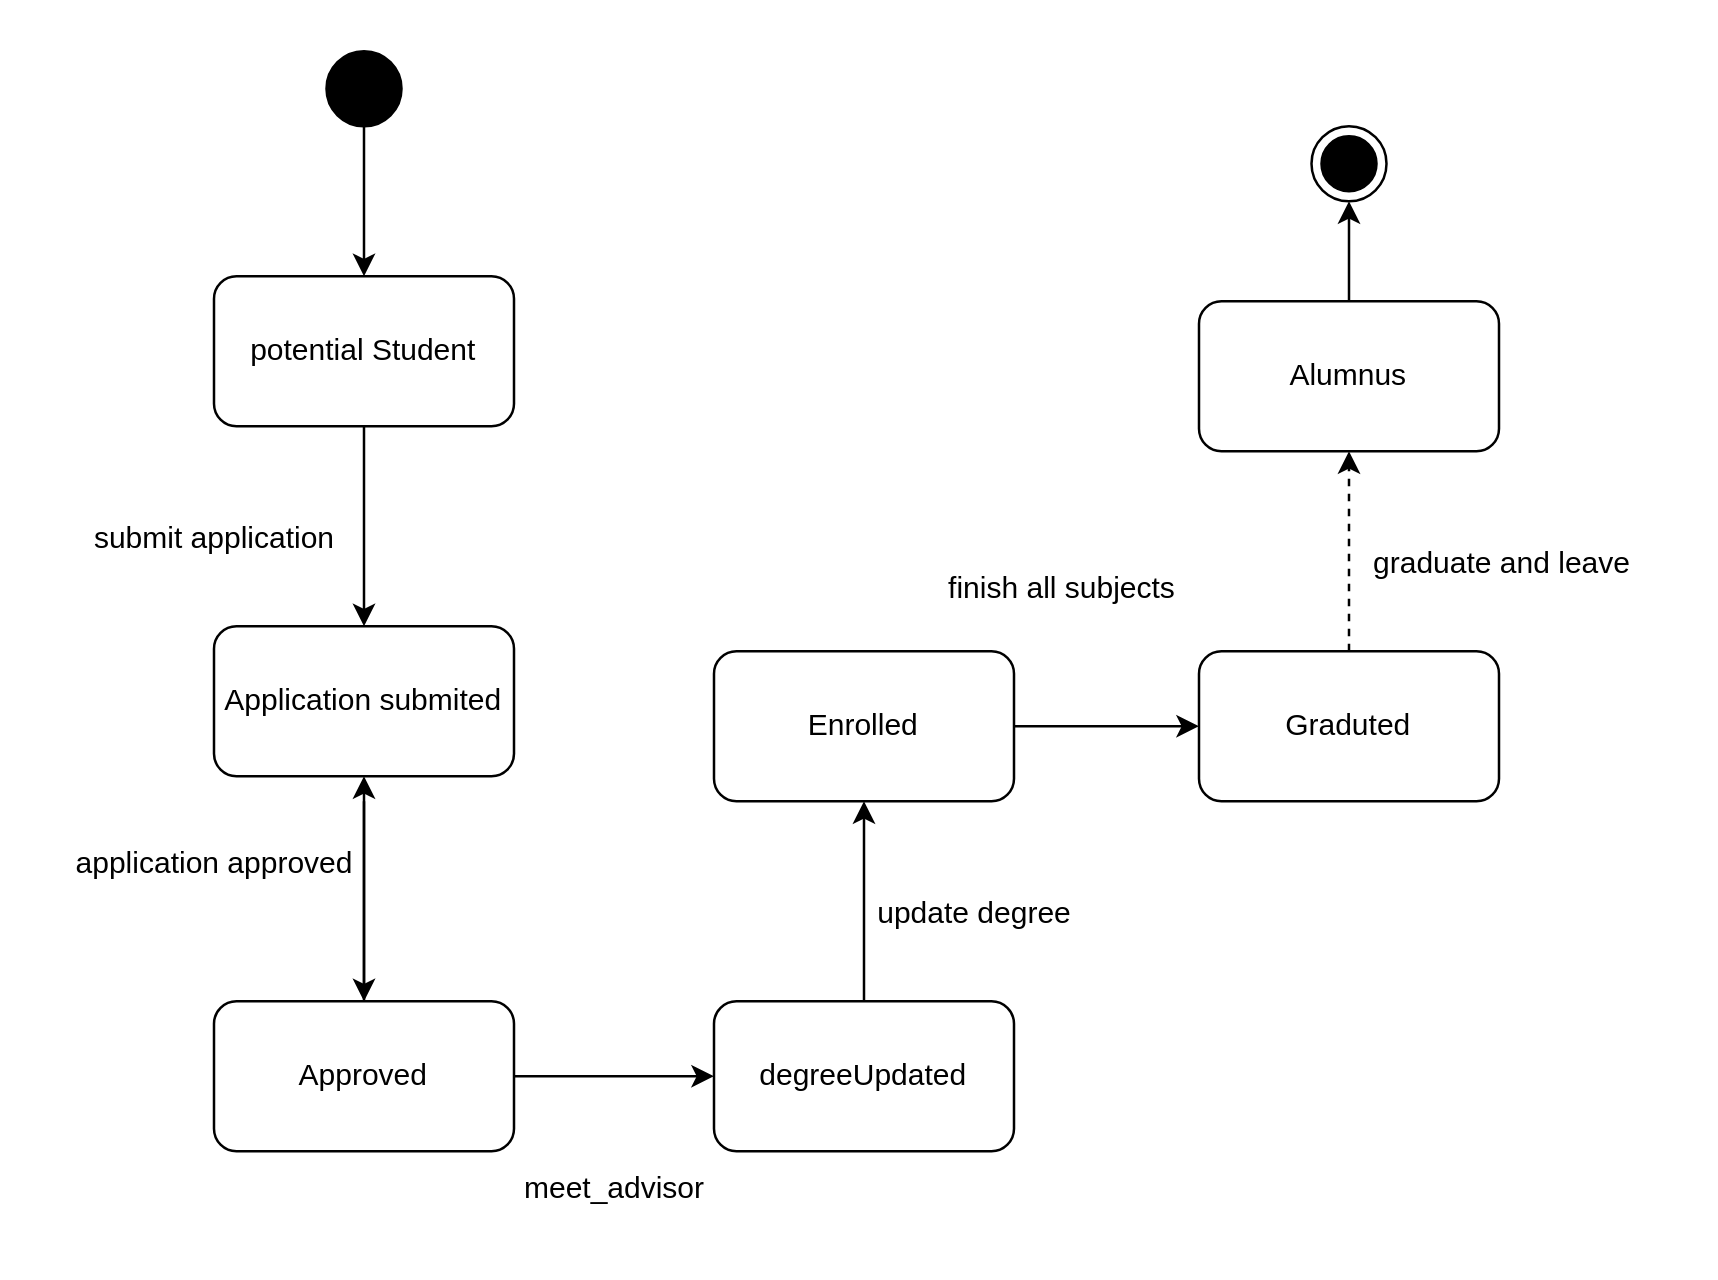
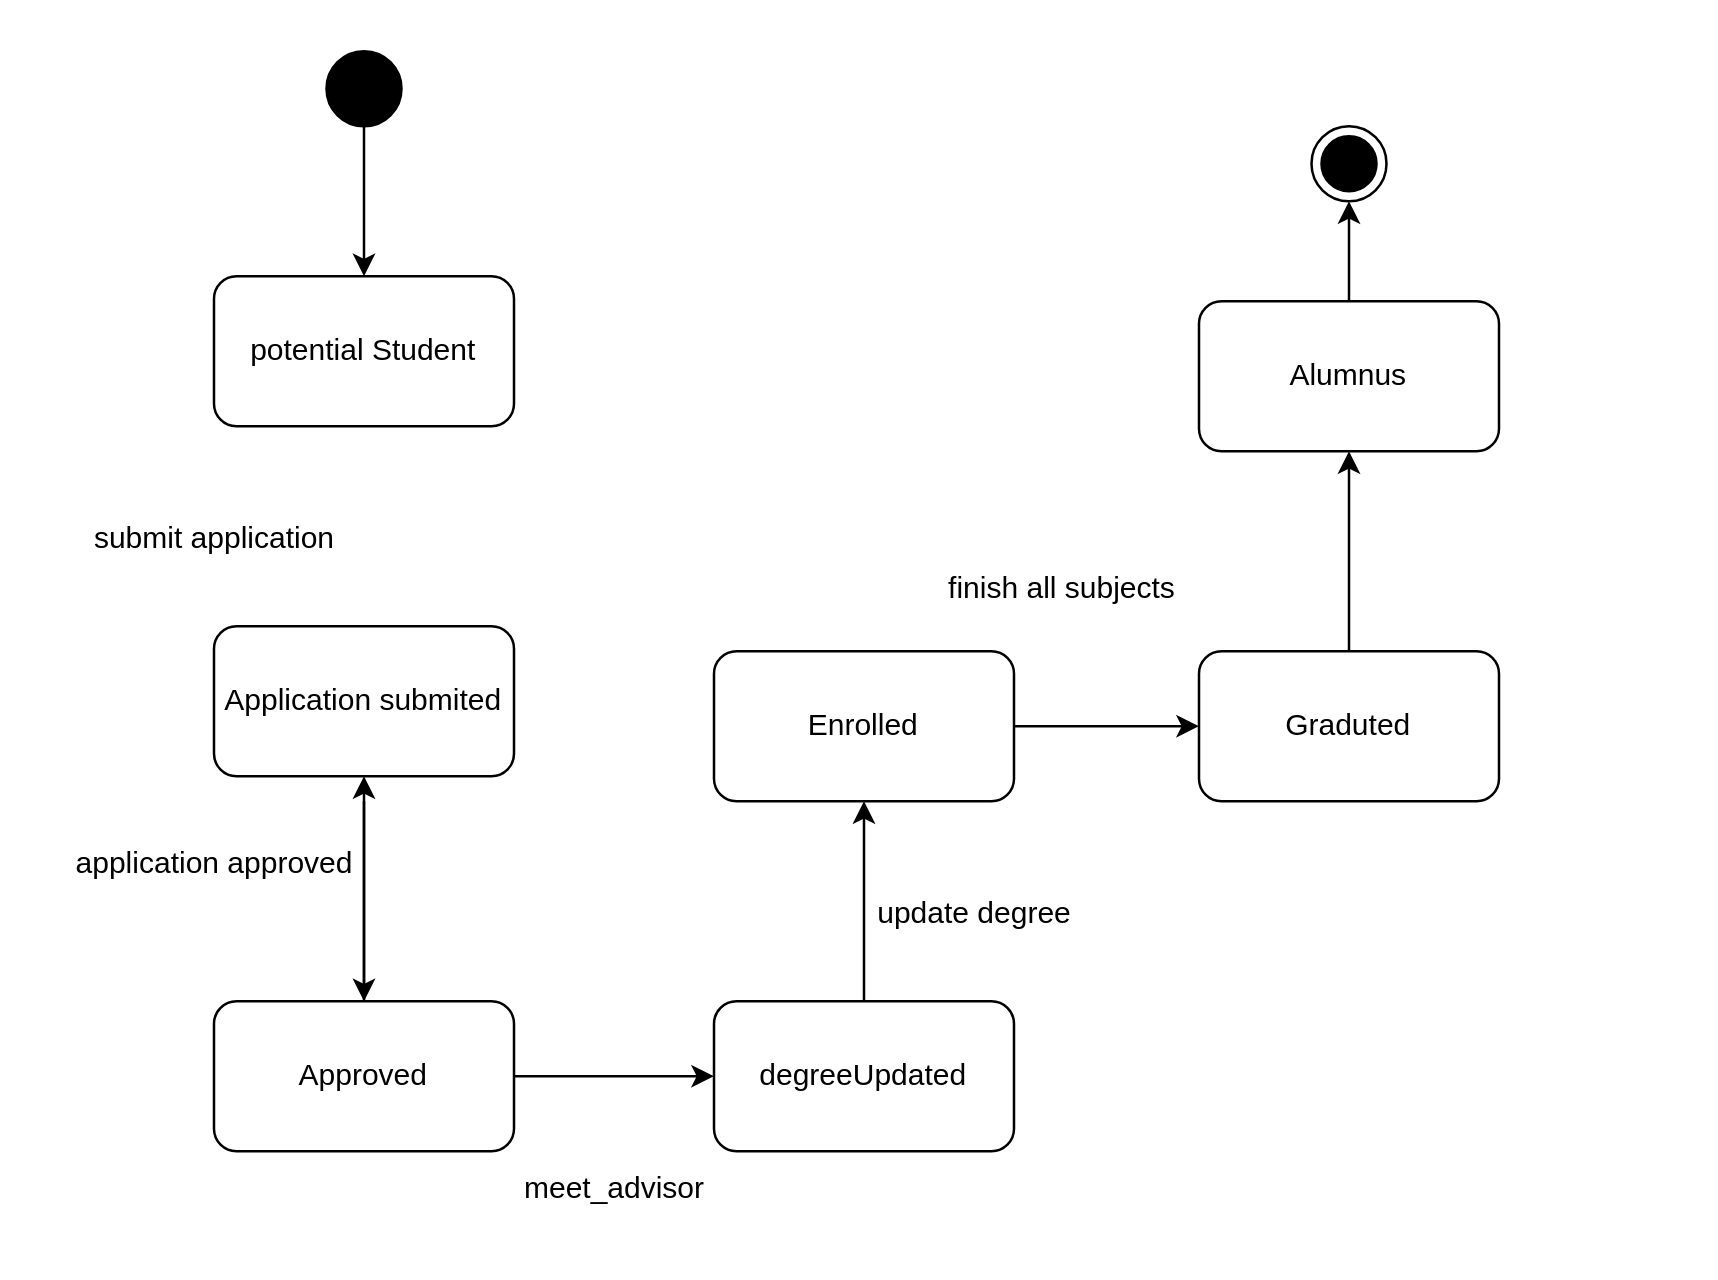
edge "potential Student" -> "Application submited": removed
edge "Graduted" -> "Alumnus": style dashed -> solid
node "graduate and leave": removed
